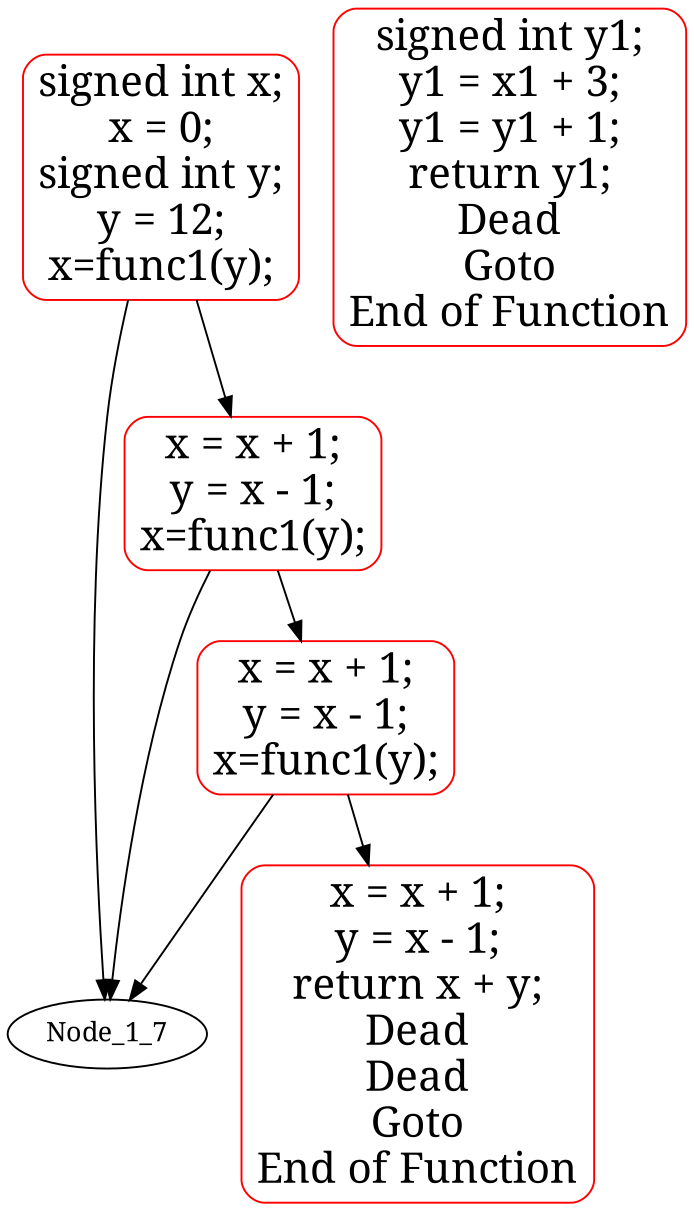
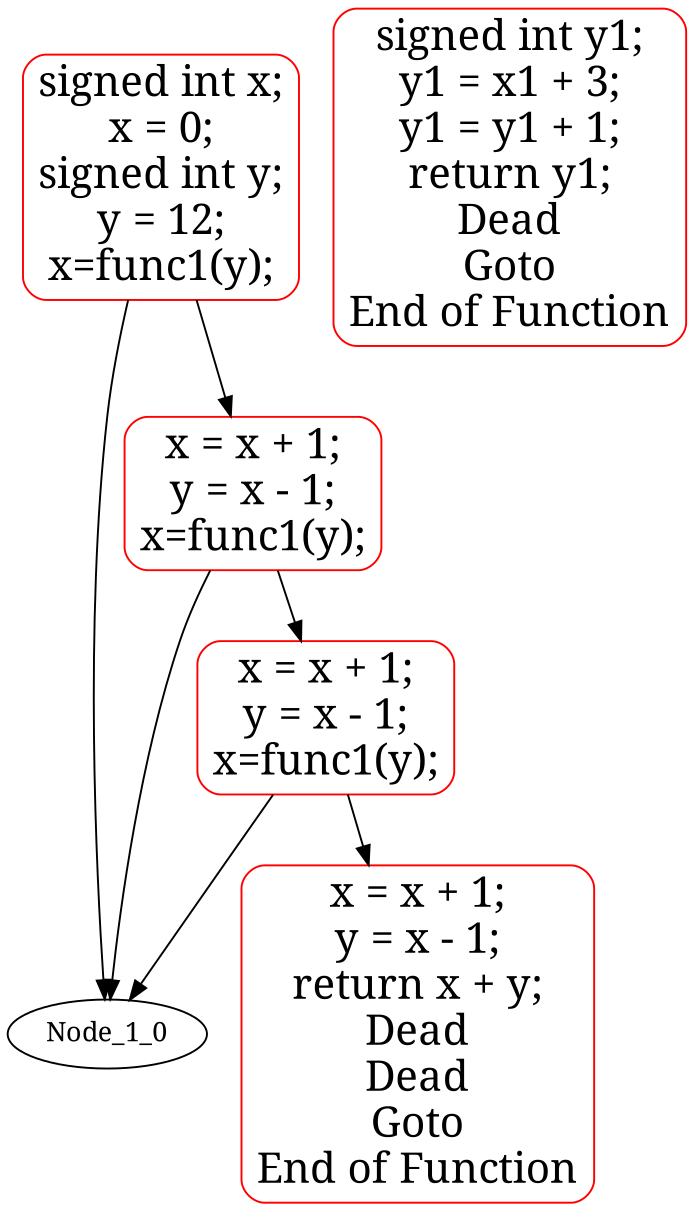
node "Node_1_7": label "Node_1_7" -> "Node_1_0"
